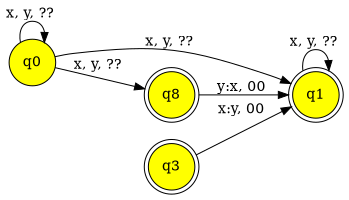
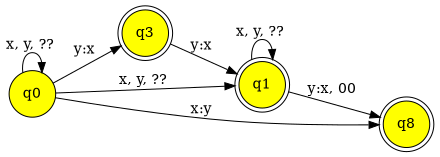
edge "q0" -> "q8": label "x, y, ?? " -> "x:y "
edge "q0" -> "q3": added, label "y:x"
edge "q8" -> "q1": reversed
edge "q3" -> "q1": label "x:y, 00 " -> "y:x "
